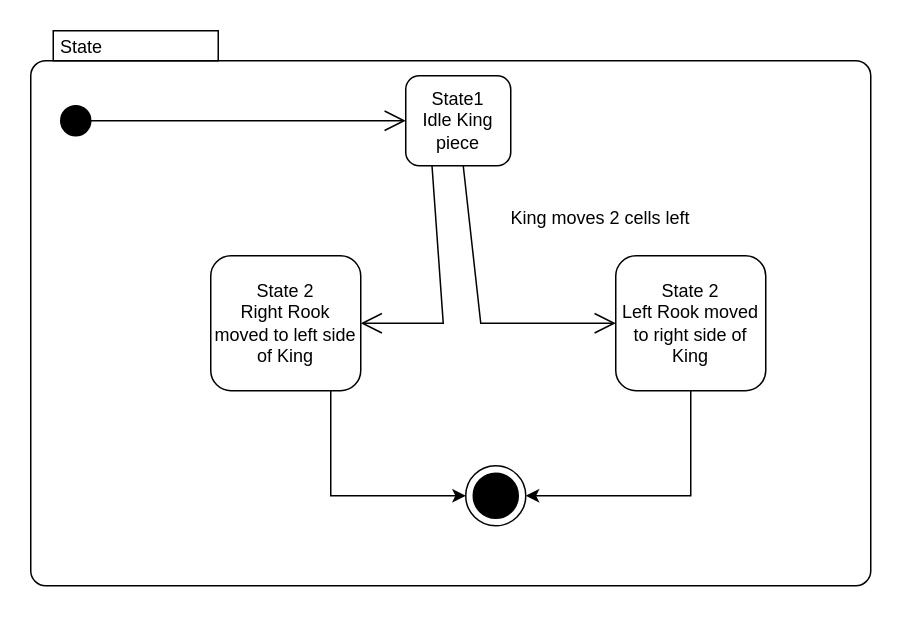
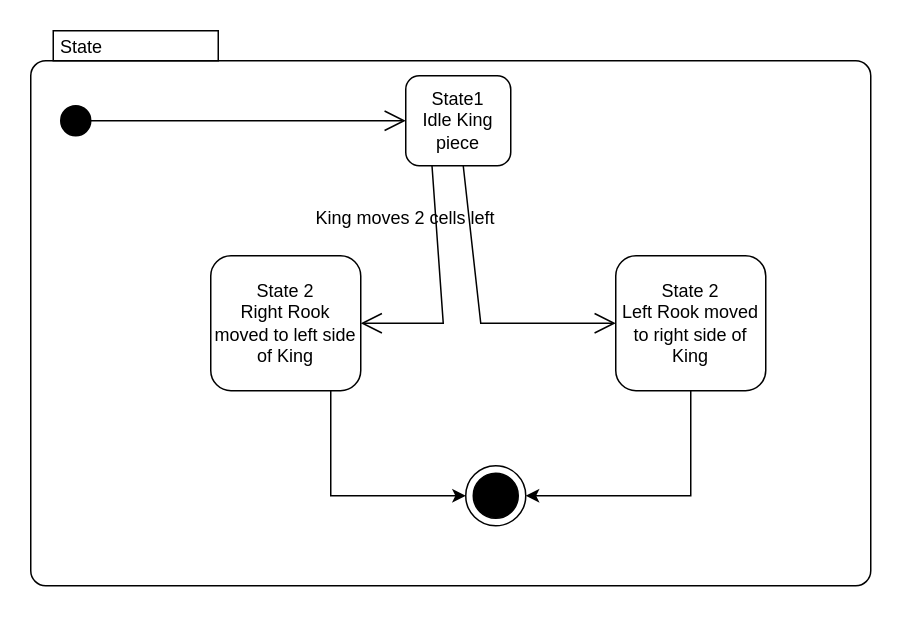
node "King moves 2 cells left": moved (601, 218) -> (406, 218)
